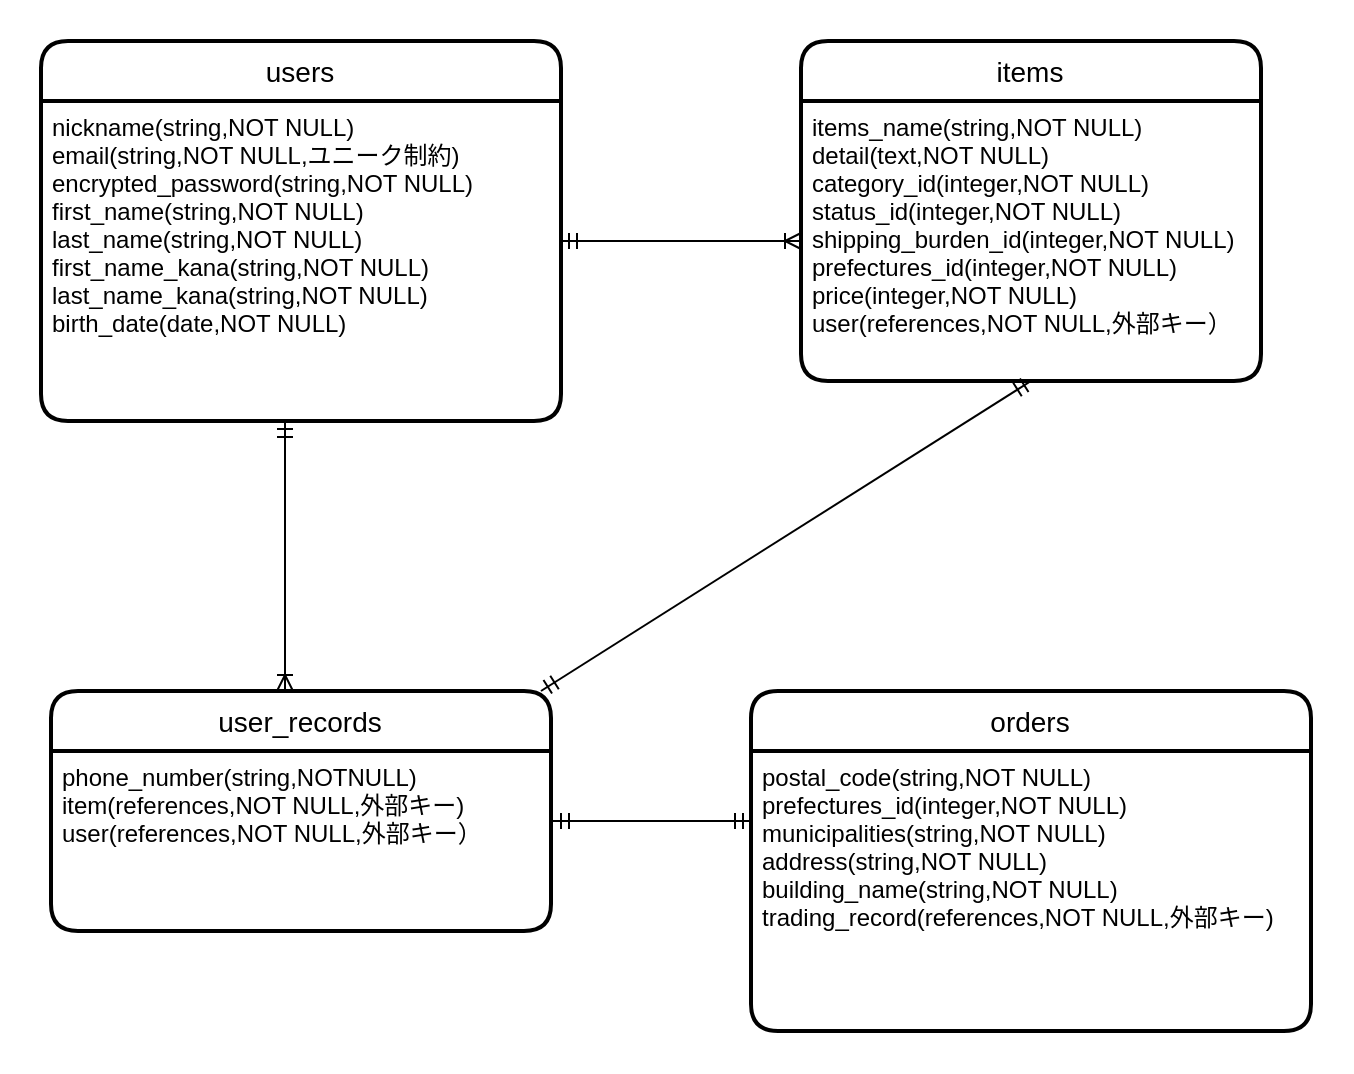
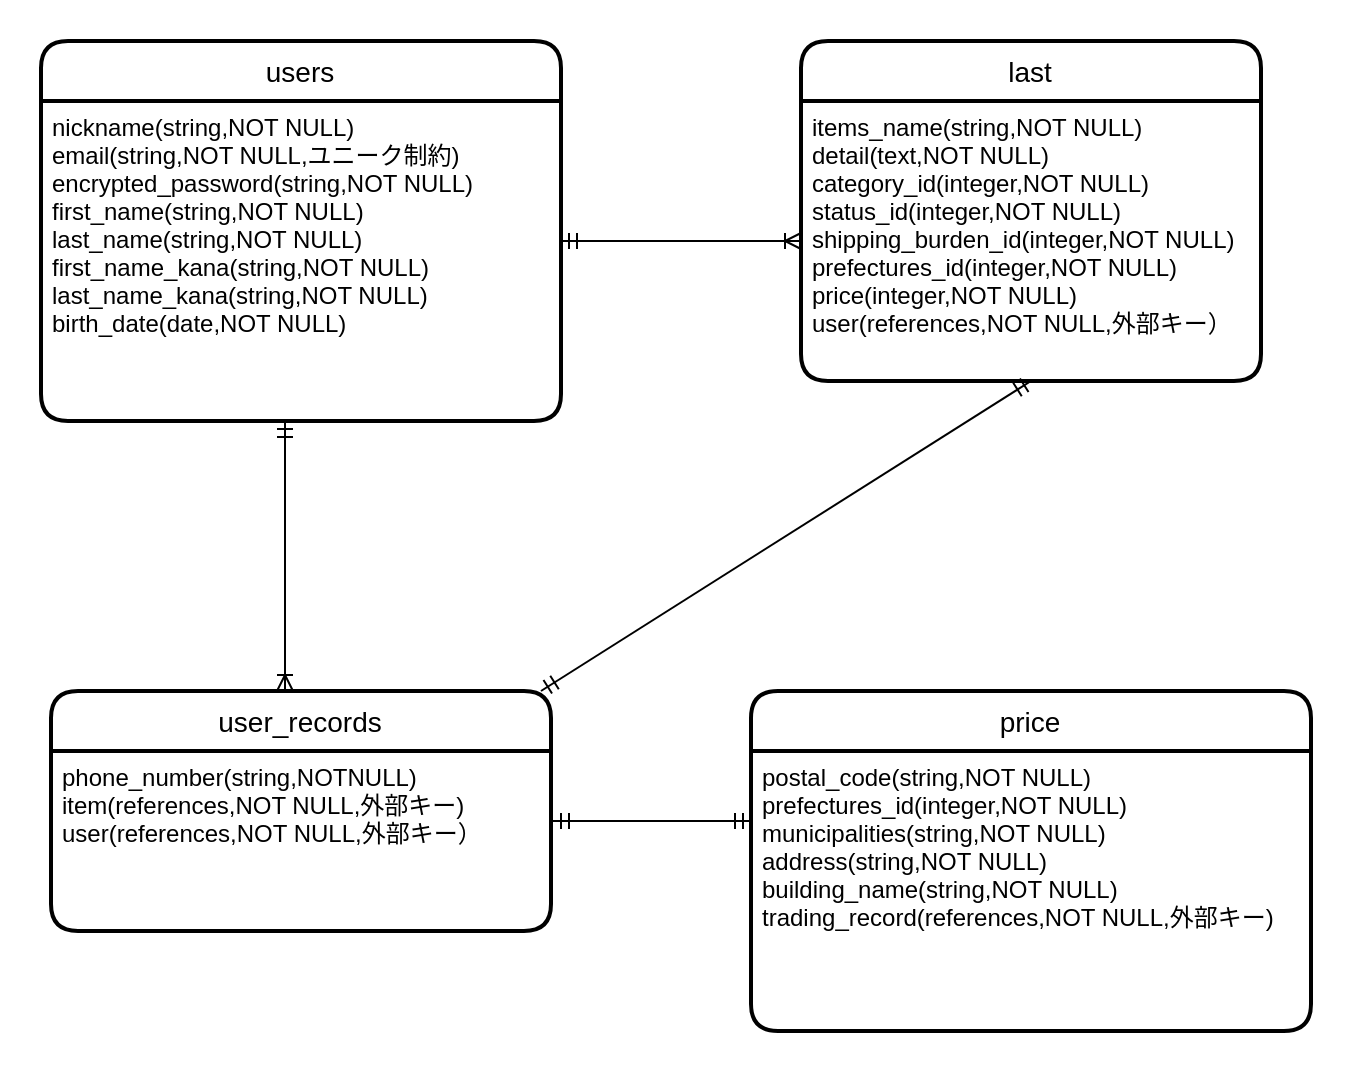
node "items": label "items" -> "last"
node "orders": label "orders" -> "price"
